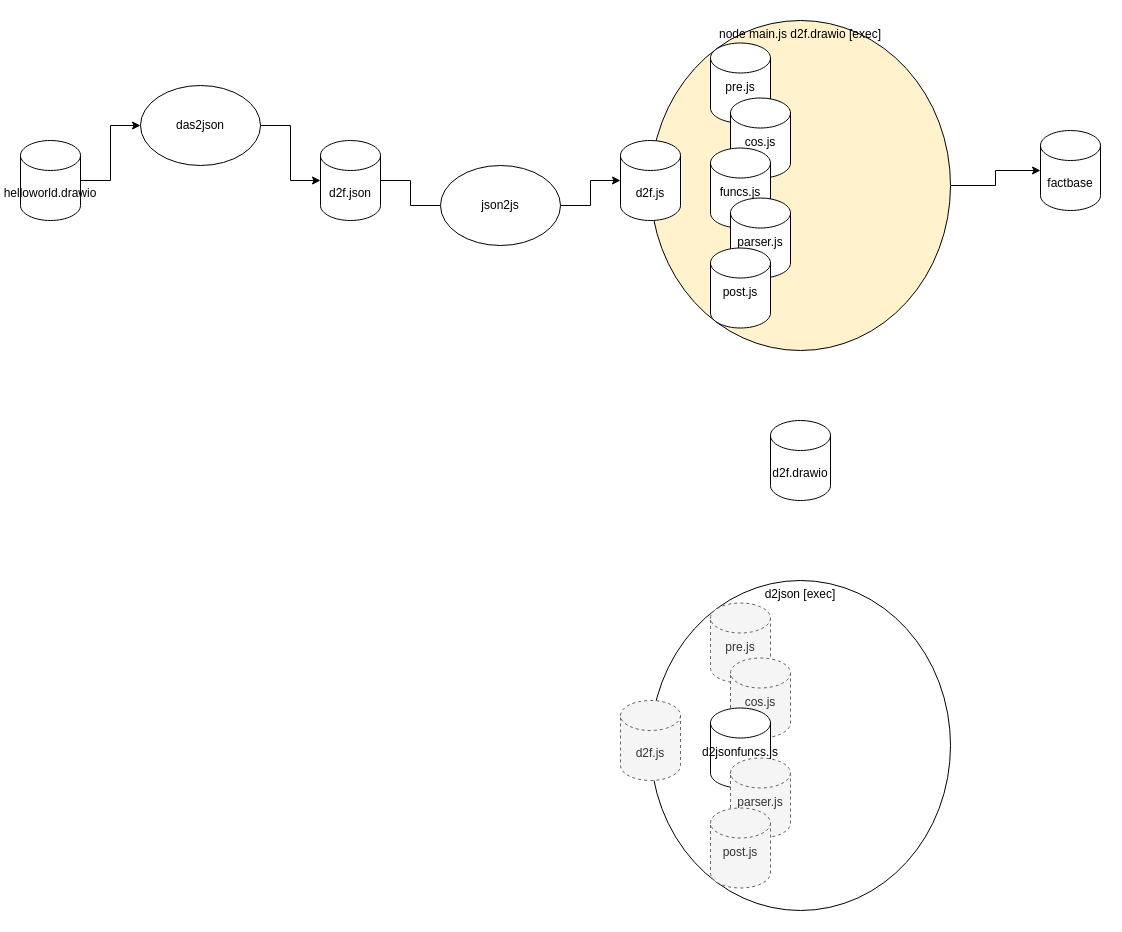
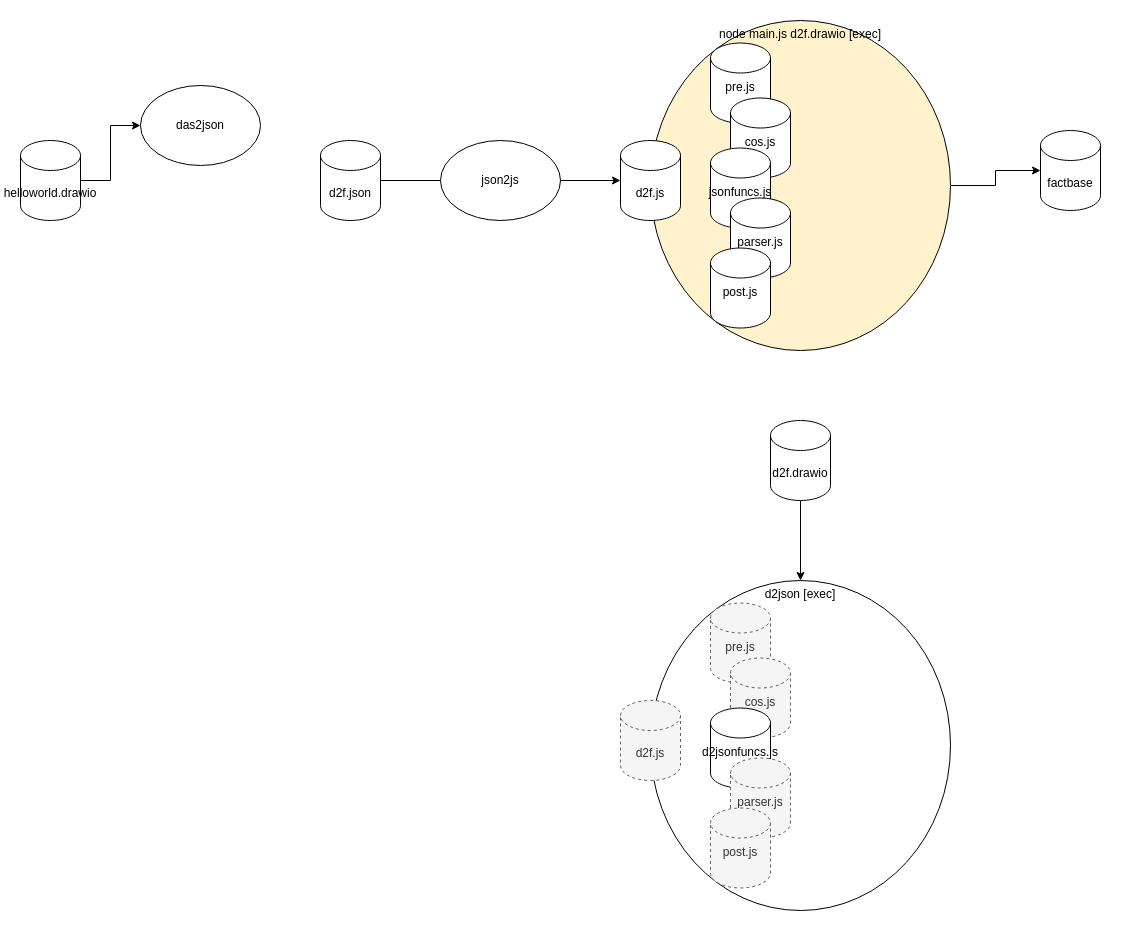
edge "das2json" -> "d2f.json": removed
node "funcs.js": label "funcs.js" -> "jsonfuncs.js"
node "json2js": moved (501, 206) -> (501, 181)
edge "d2f.drawio" -> "d2json [exec]": added
